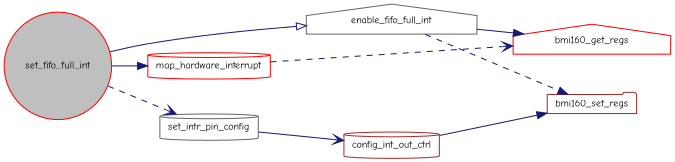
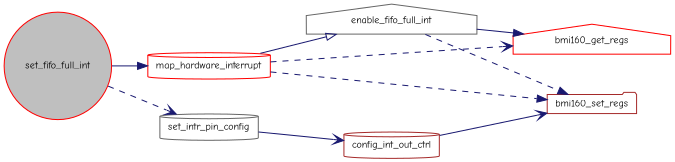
edge "set_fifo_full_int" -> "enable_fifo_full_int": now "map_hardware_interrupt" -> "enable_fifo_full_int"
edge "map_hardware_interrupt" -> "bmi160_set_regs": added
edge "config_int_out_ctrl" -> "bmi160_set_regs": arrowhead normal -> vee
